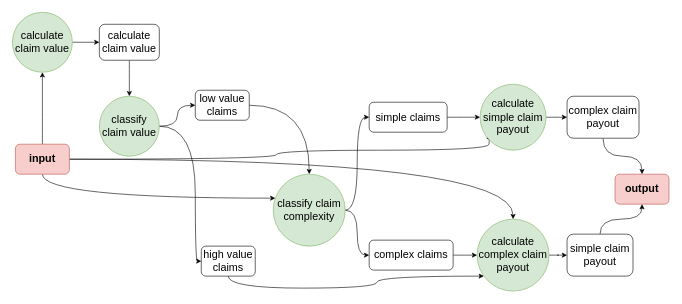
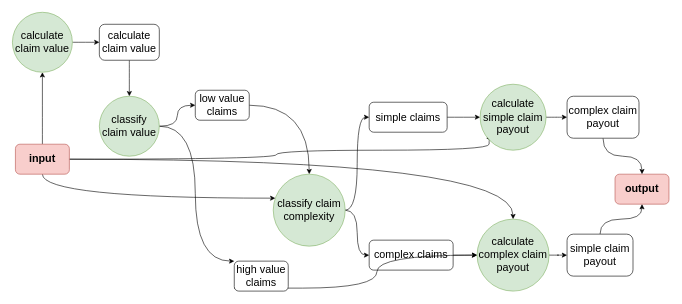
node "high value claims": moved (228, 261) -> (261, 276)
